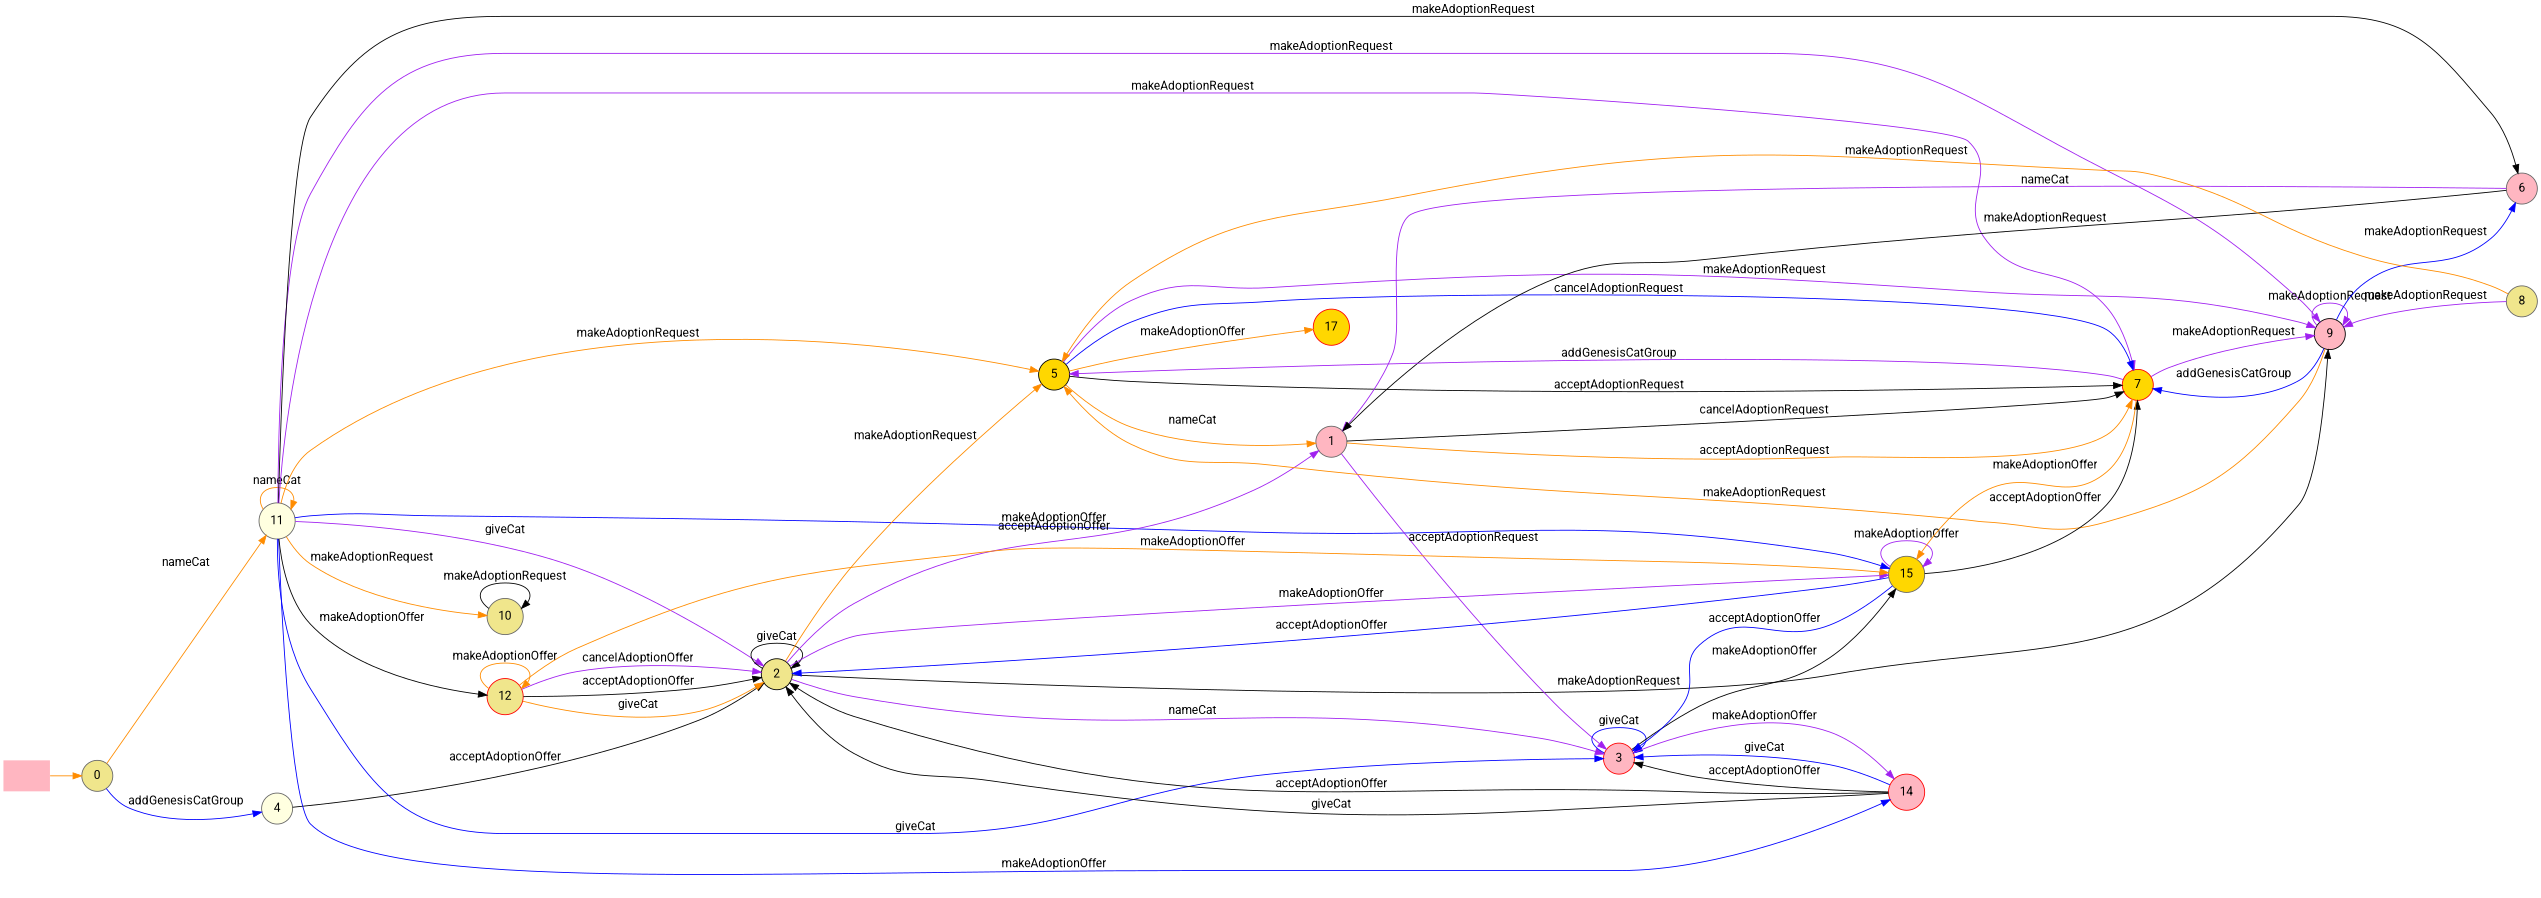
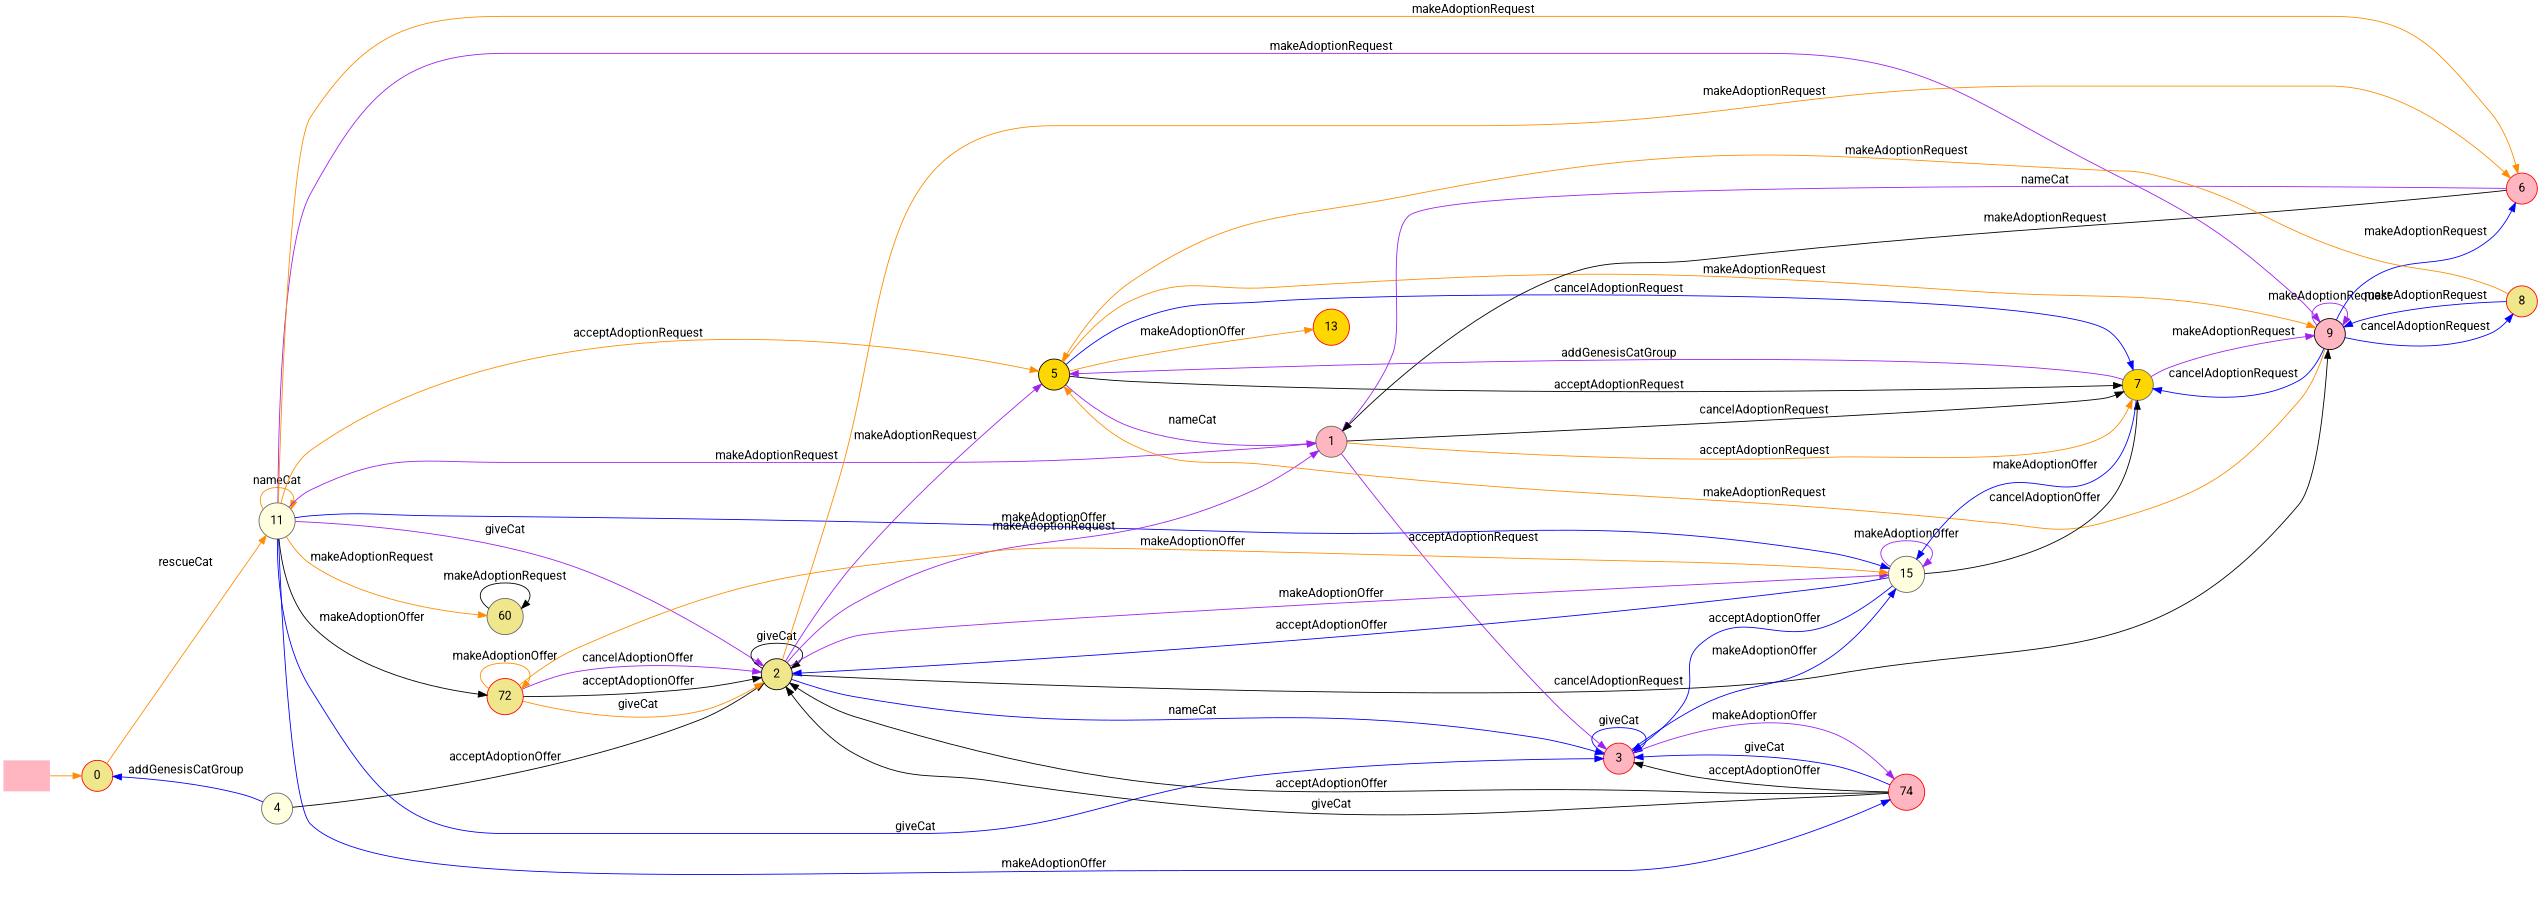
edge "11" -> "6": color black -> darkorange
edge "11" -> "7": now "11" -> "1"
edge "2" -> "6": added, label "makeAdoptionRequest"
node "6": color gray40 -> red
edge "5" -> "9": color purple -> darkorange
node "8": color gray40 -> red
edge "8" -> "9": color purple -> blue
node "17": label "17" -> "13"
edge "11" -> "5": label "makeAdoptionRequest" -> "acceptAdoptionRequest"
edge "9" -> "8": added, label "cancelAdoptionRequest"
edge "9" -> "7": label "addGenesisCatGroup" -> "cancelAdoptionRequest"
node "7": color red -> gray40
edge "5" -> "1": color darkorange -> purple
edge "7" -> "15": color darkorange -> blue
edge "15" -> "7": label "acceptAdoptionOffer" -> "cancelAdoptionOffer"
edge "2" -> "5": color darkorange -> purple
edge "2" -> "1": label "acceptAdoptionOffer" -> "makeAdoptionRequest"
edge "0" -> "11": label "nameCat" -> "rescueCat"
node "15": fillcolor gold -> lightyellow
node "10": label "10" -> "60"
edge "2" -> "9": label "makeAdoptionRequest" -> "cancelAdoptionRequest"
edge "3" -> "15": color black -> blue
node "12": label "12" -> "72"
edge "2" -> "3": color purple -> blue
node "0": color gray40 -> red
node "14": label "14" -> "74"
edge "0" -> "4": reversed
